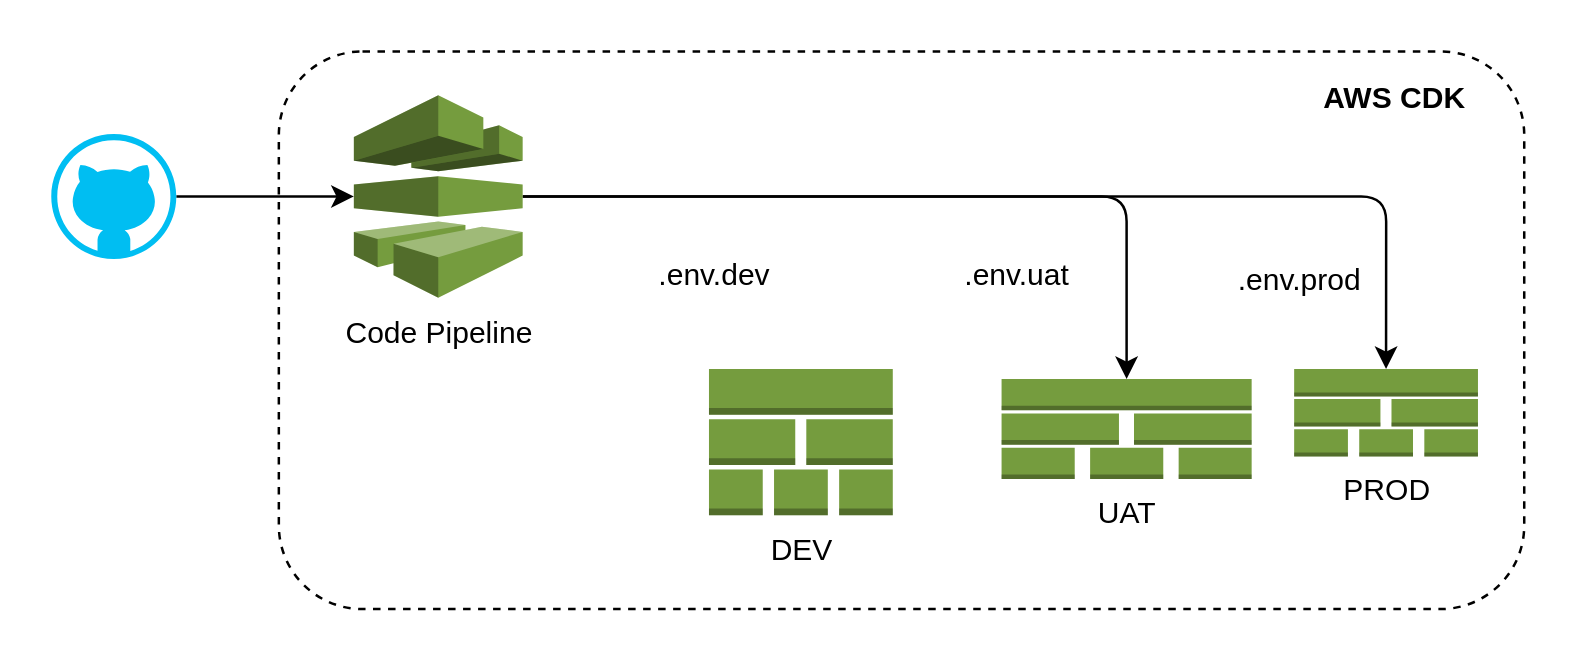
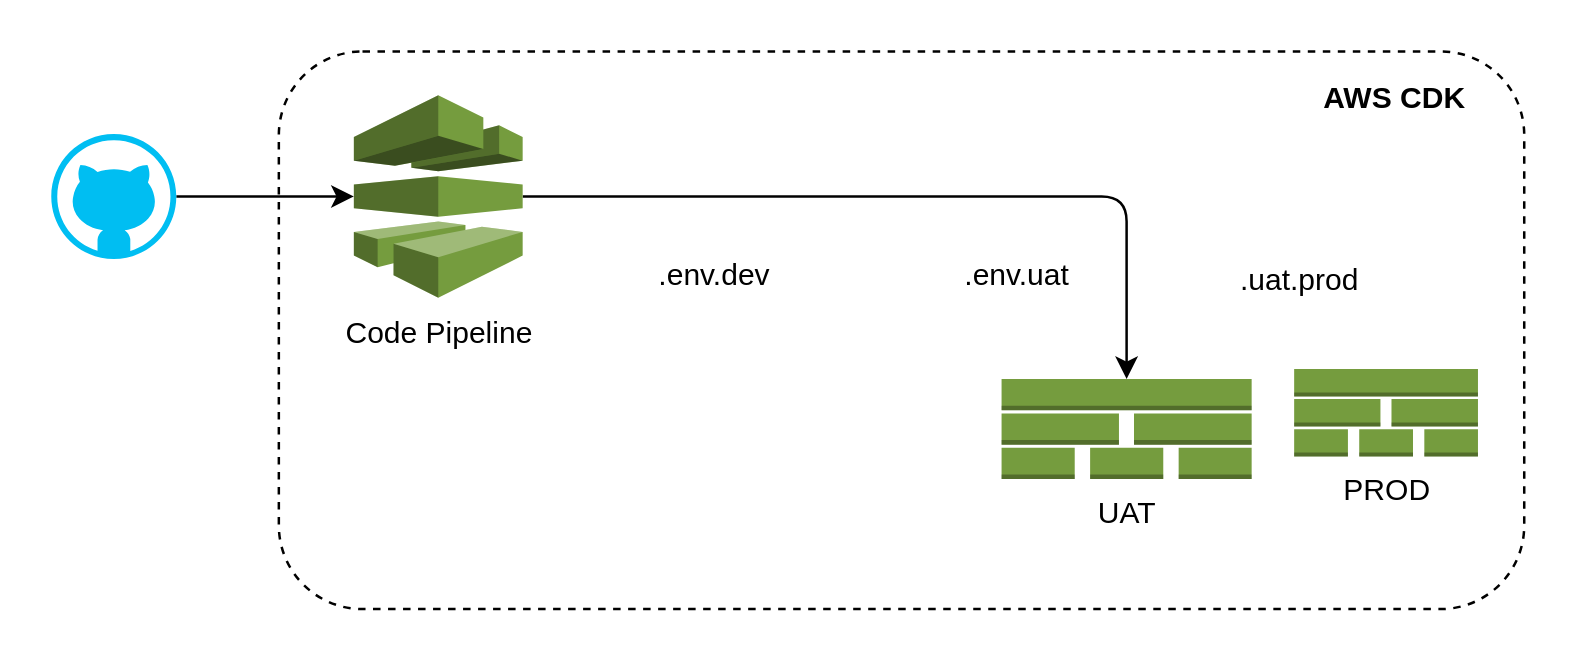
edge "Code Pipeline" -> "PROD": removed
node ".env.prod": label ".env.prod" -> ".uat.prod"
node "DEV": removed
